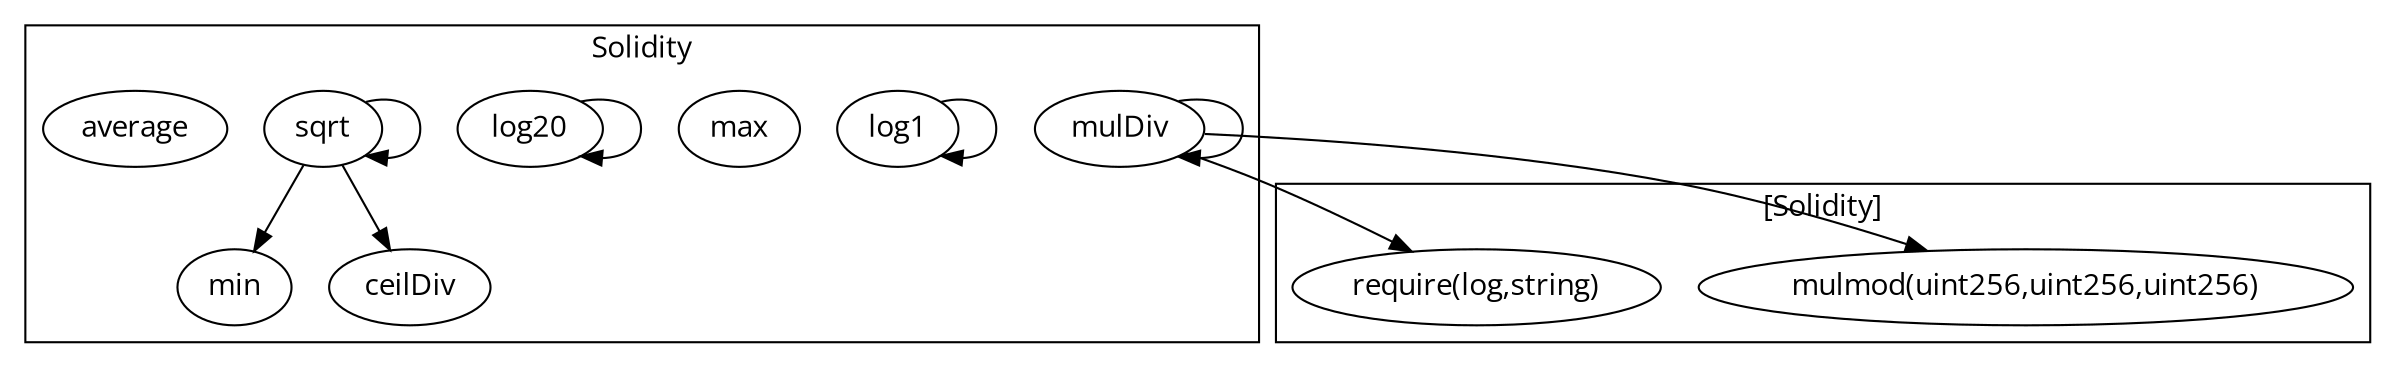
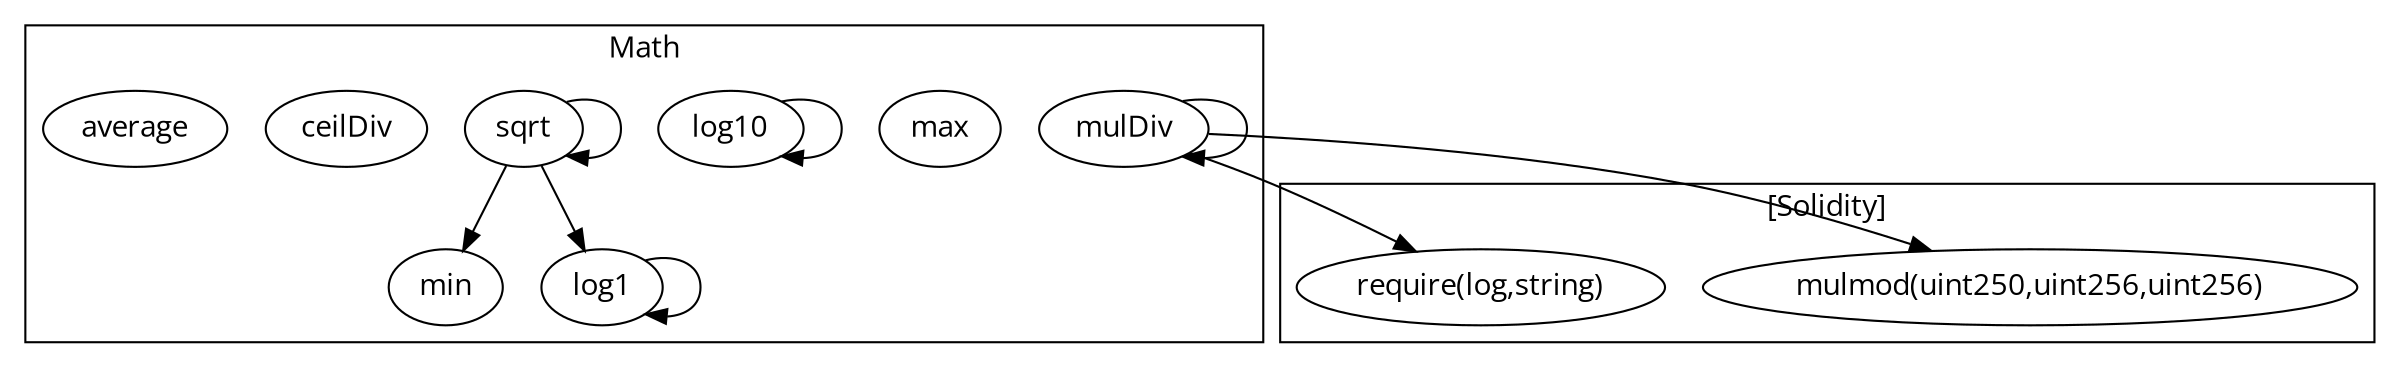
cluster "Solidity": label "Solidity" -> "Math"
node "log20": label "log20" -> "log10"
edge "sqrt" -> "ceilDiv": now "sqrt" -> "log1"
node "mulmod(uint256,uint256,uint256)": label "mulmod(uint256,uint256,uint256)" -> "mulmod(uint250,uint256,uint256)"
